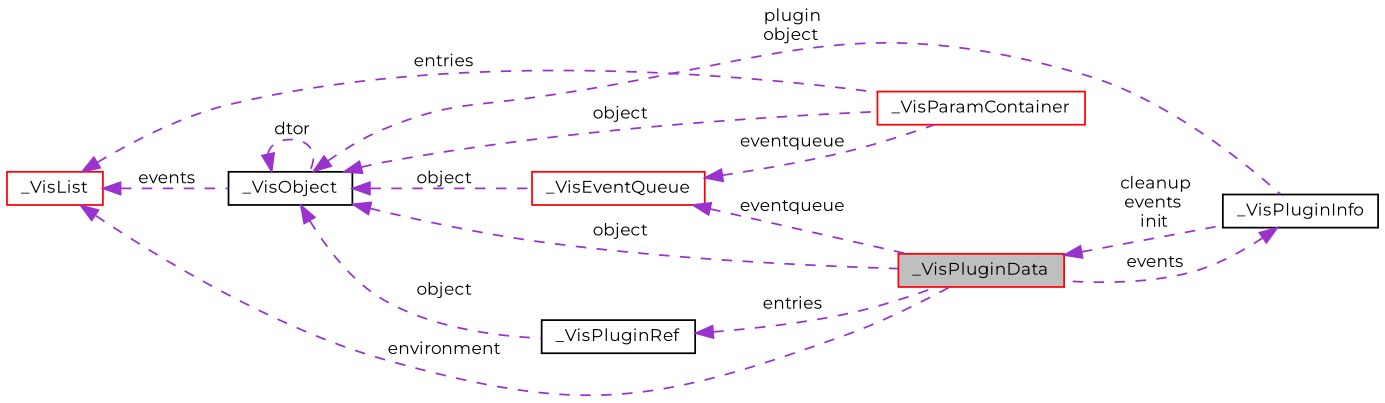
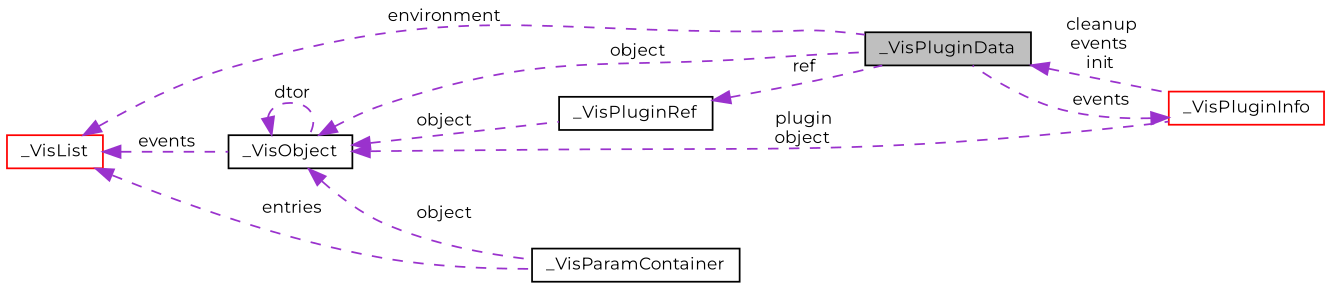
node "_VisParamContainer": color red -> black
node "_VisEventQueue": removed
node "_VisPluginInfo": color black -> red
node "_VisPluginData": color red -> black
edge "_VisPluginData" -> "_VisPluginRef": label " entries" -> " ref"
